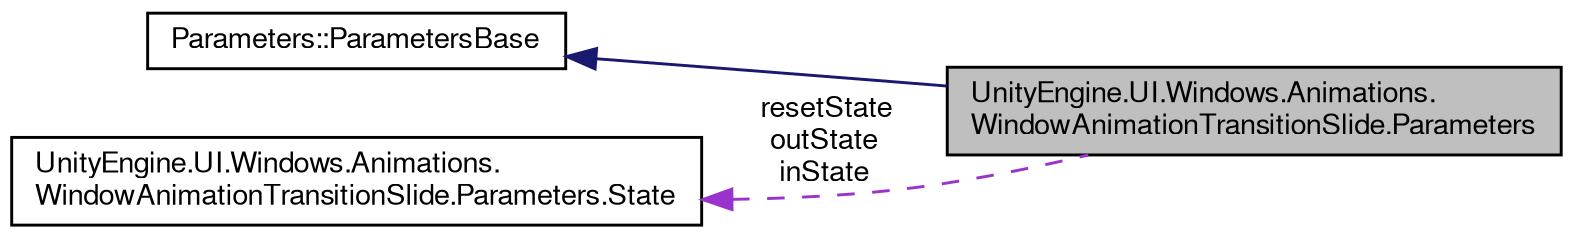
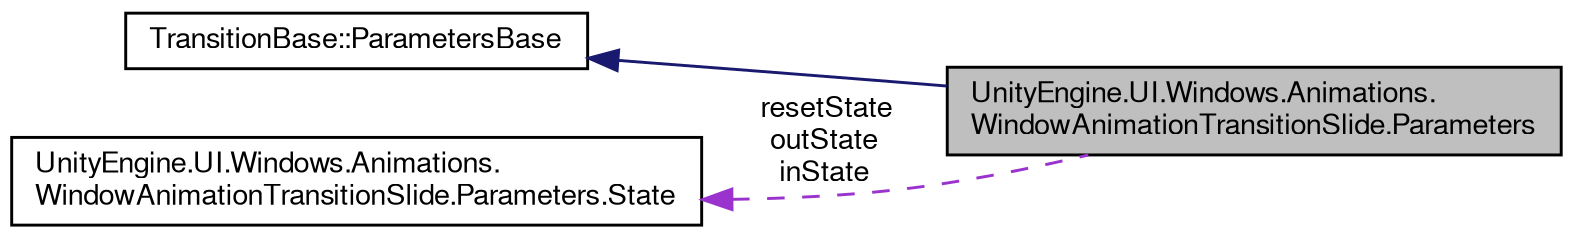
node "Parameters::ParametersBase": label "Parameters::ParametersBase" -> "TransitionBase::ParametersBase"
